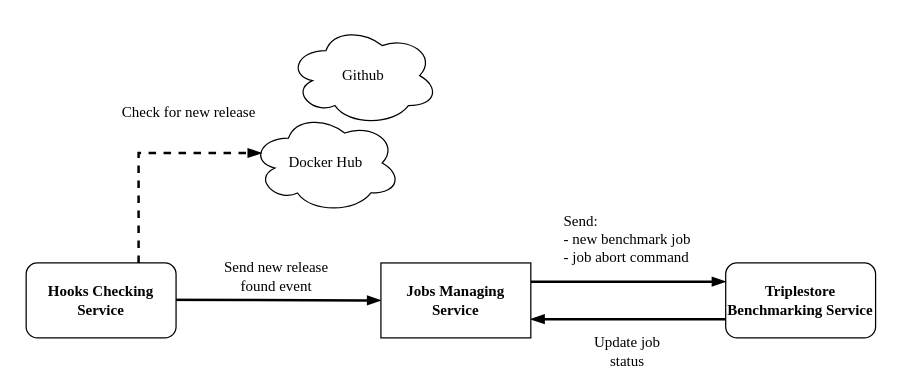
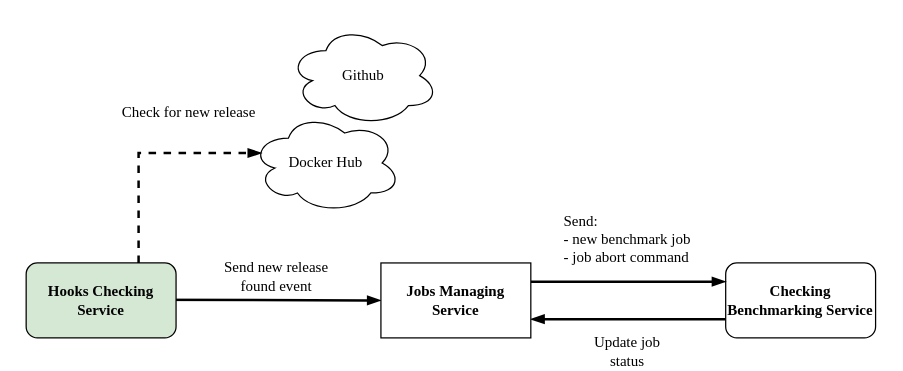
node "Hooks Checking Service": fillcolor #ffffff -> #d5e8d4
node "Triplestore Benchmarking Service": label "Triplestore Benchmarking Service" -> "Checking Benchmarking Service"
